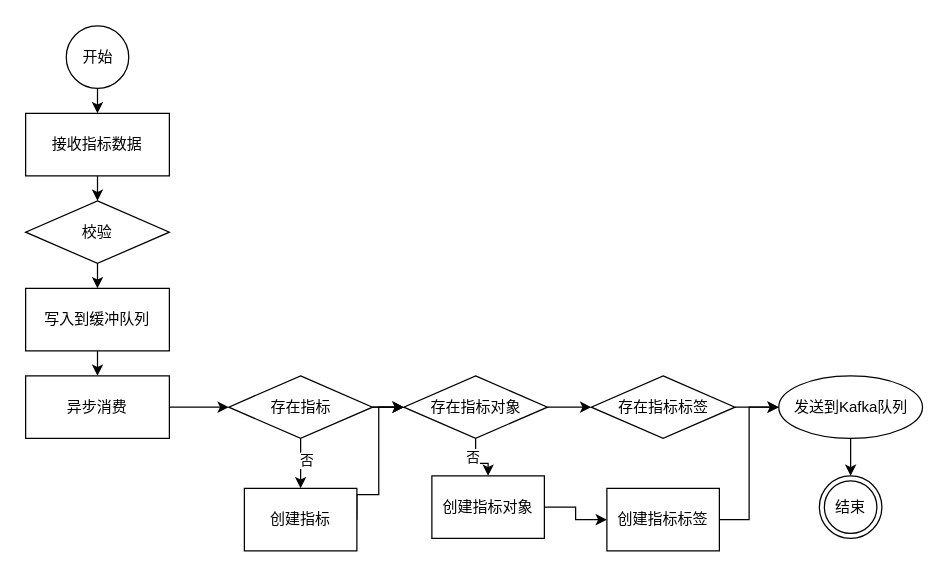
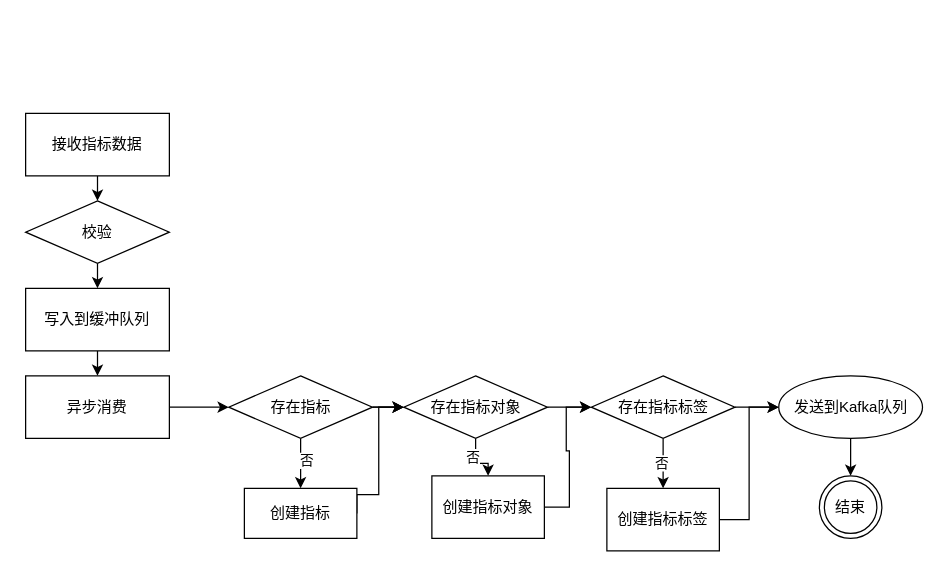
node "开始": removed
edge "开始" -> "接收指标数据": removed
edge "存在指标标签" -> "创建指标标签": added, label "否"
node "创建指标": size 113x63 -> 113x50
edge "创建指标对象" -> "创建指标标签": now "创建指标对象" -> "存在指标标签"
